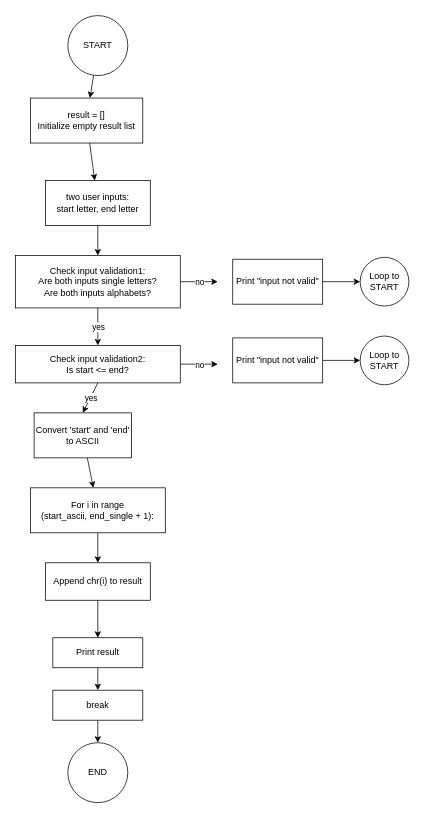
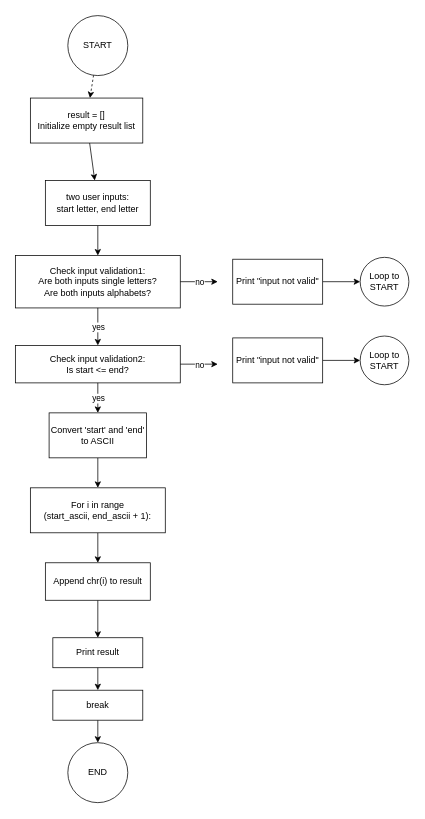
edge "START" -> "result = [] Initialize empty result list": style solid -> dashed
node "Convert 'start' and 'end' to ASCII": moved (83, 435) -> (98, 435)
node "For i in range (start_ascii, end_single + 1):": label "For i in range (start_ascii, end_single + 1):" -> "For i in range (start_ascii, end_ascii + 1):"
